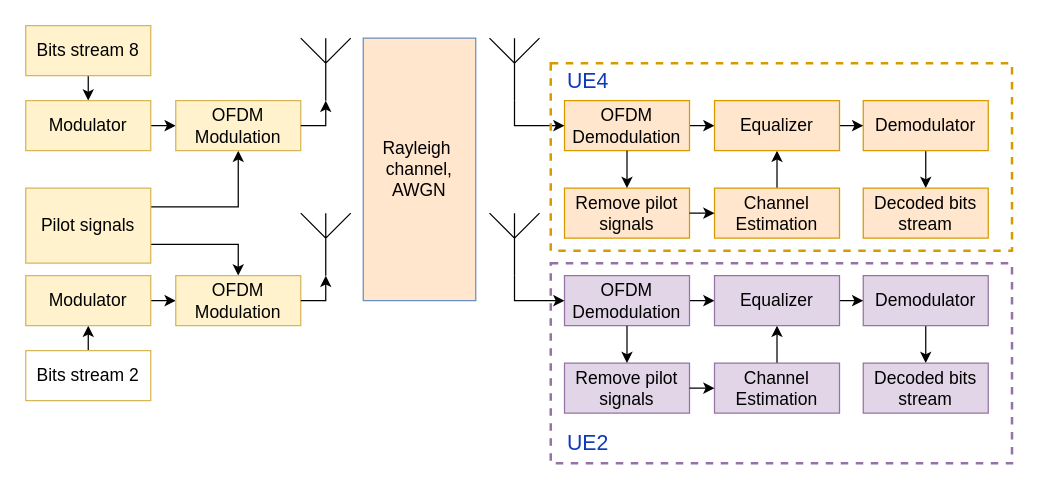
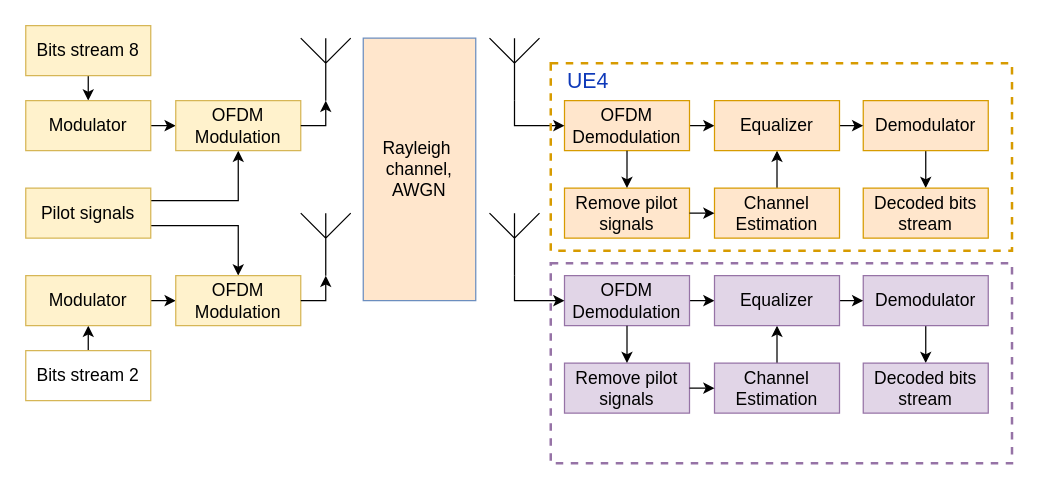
node "Pilot signals": size 125x75 -> 125x50
node "UE2": removed
